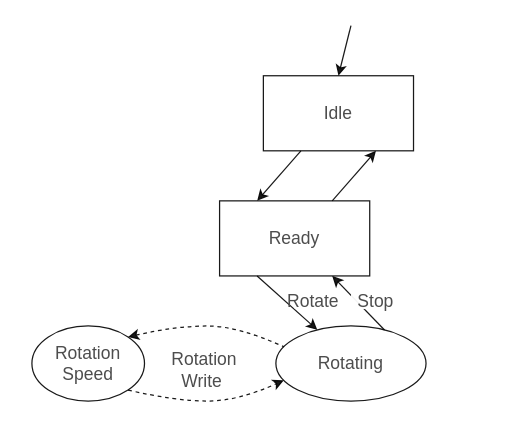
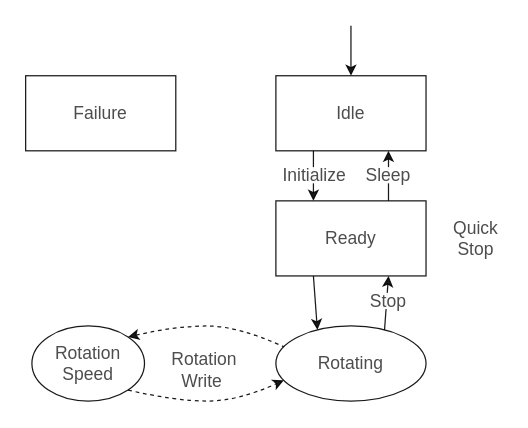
node "Failure": added
node "Idle": moved (338, 113) -> (351, 113)
node "Initialize": added
node "Sleep": added
node "Ready": moved (294, 238) -> (351, 238)
node "Quick Stop": added
node "Rotate": removed
node "Stop": moved (376, 301) -> (388, 301)
